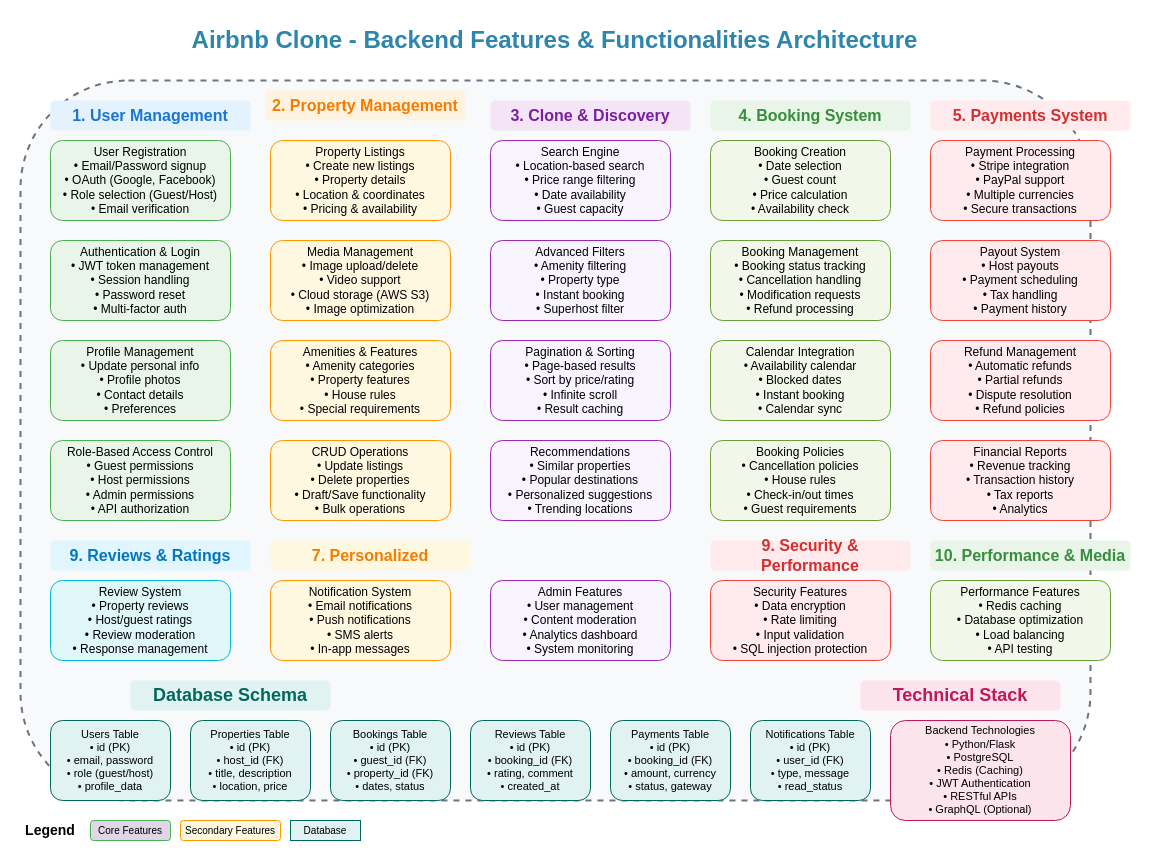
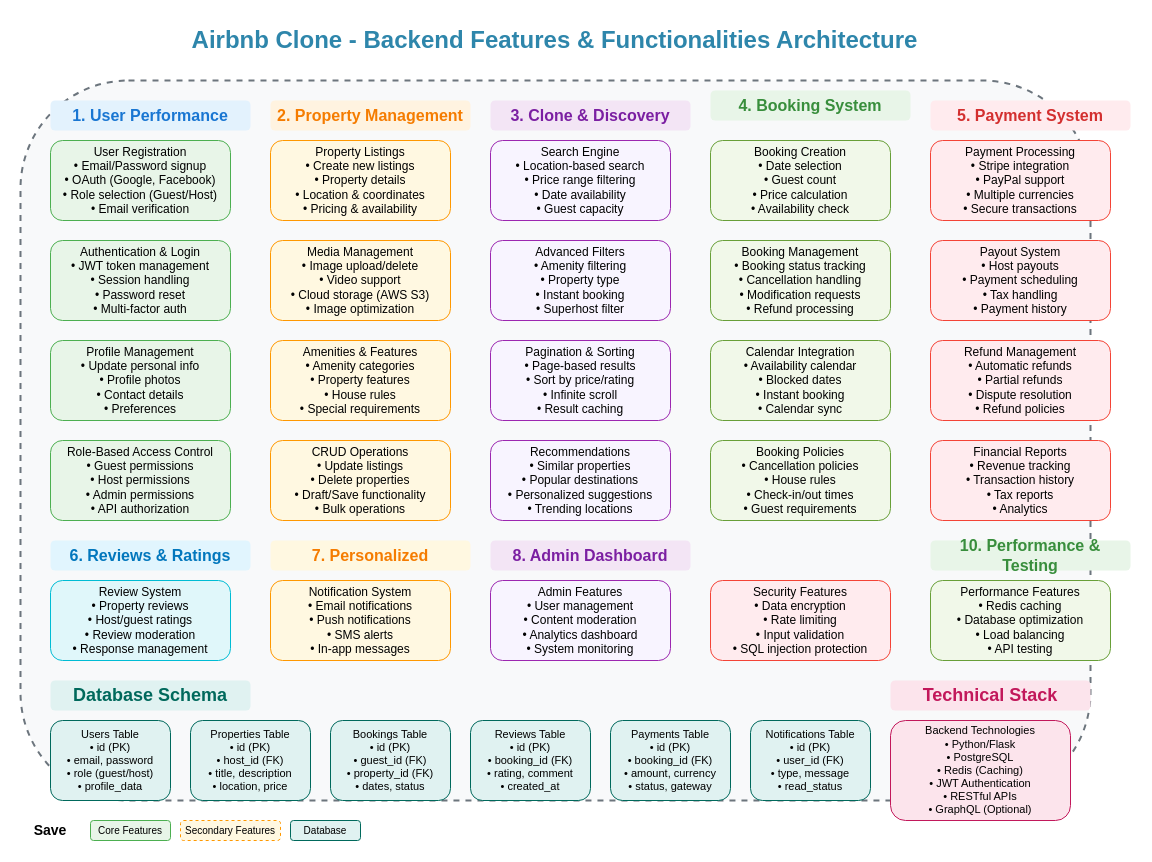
node "2. Property Management": moved (366, 106) -> (371, 116)
node "1. User Management": label "1. User Management" -> "1. User Performance"
node "4. Booking System": moved (811, 116) -> (811, 106)
node "5. Payments System": label "5. Payments System" -> "5. Payment System"
node "9. Reviews & Ratings": label "9. Reviews & Ratings" -> "6. Reviews & Ratings"
node "8. Admin Dashboard": added
node "9. Security & Performance": removed
node "10. Performance & Media": label "10. Performance & Media" -> "10. Performance & Testing"
node "Database Schema": moved (231, 696) -> (151, 696)
node "Technical Stack": moved (961, 696) -> (991, 696)
node "Legend": label "Legend" -> "Save"
node "Core Features": fillcolor #e1d5e7 -> #e8f5e8
node "Secondary Features": style solid -> dashed
node "Database": shape rectangle -> rounded rectangle
